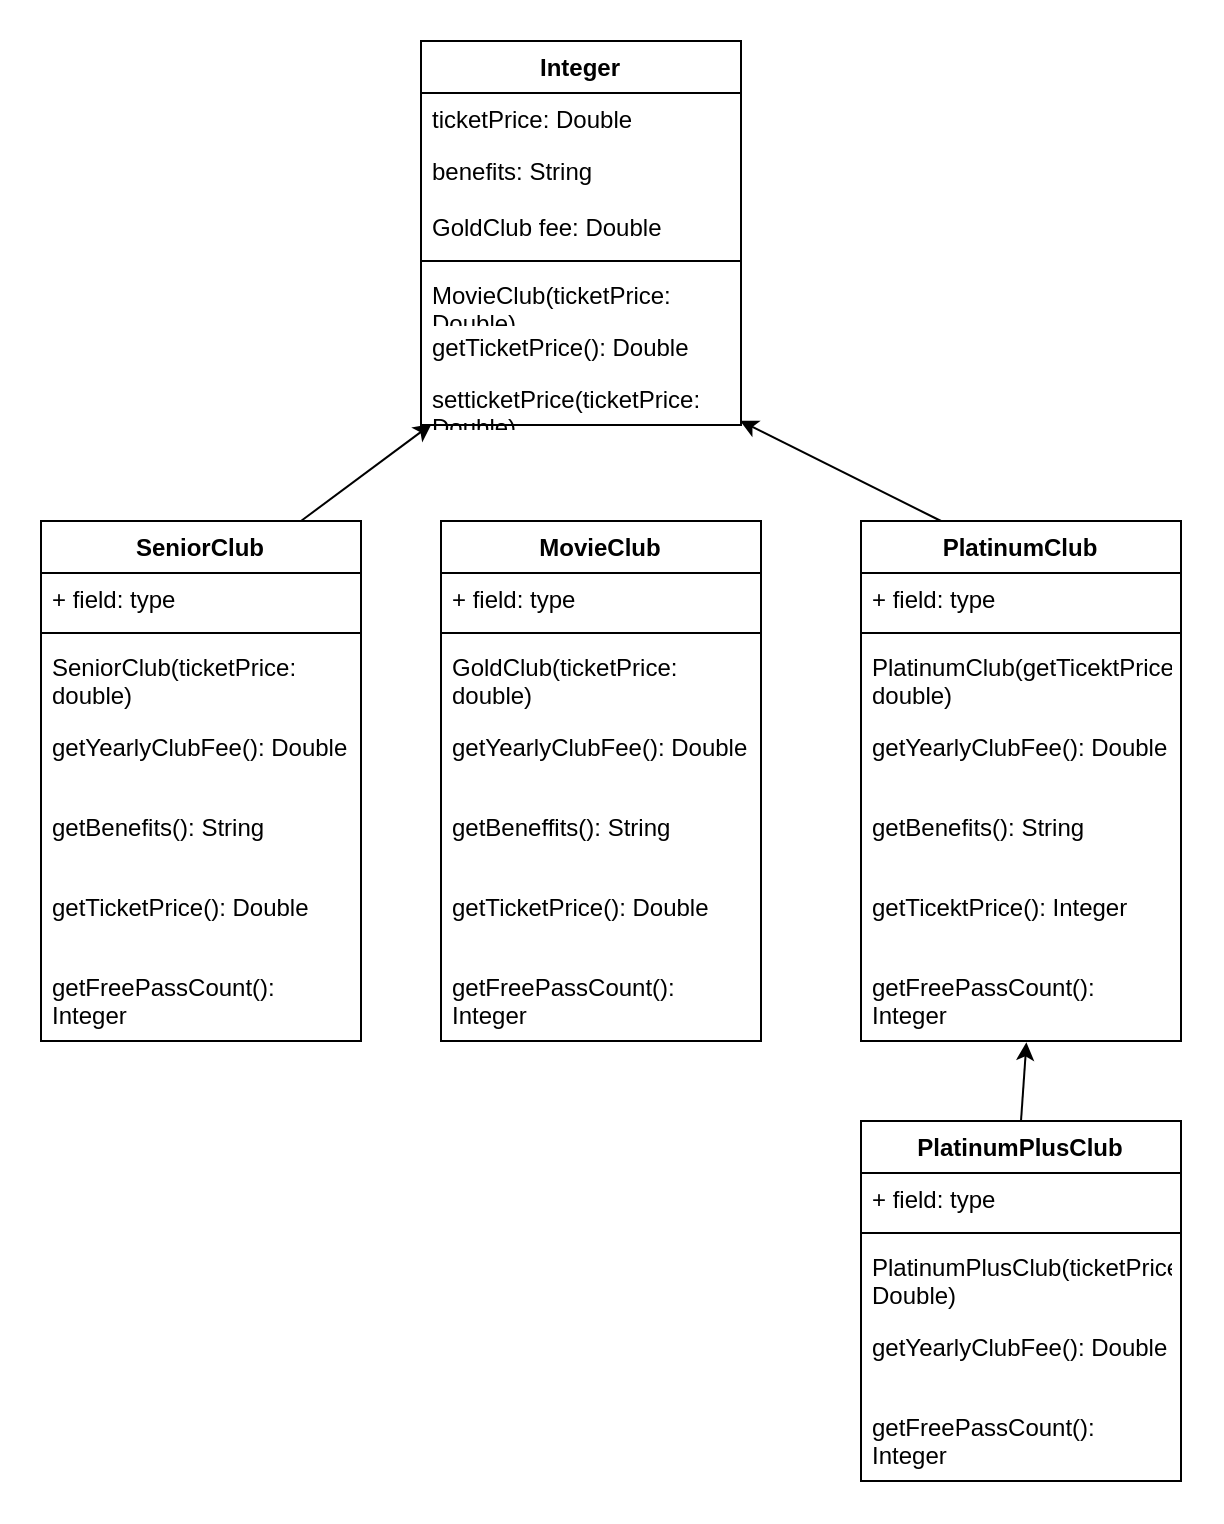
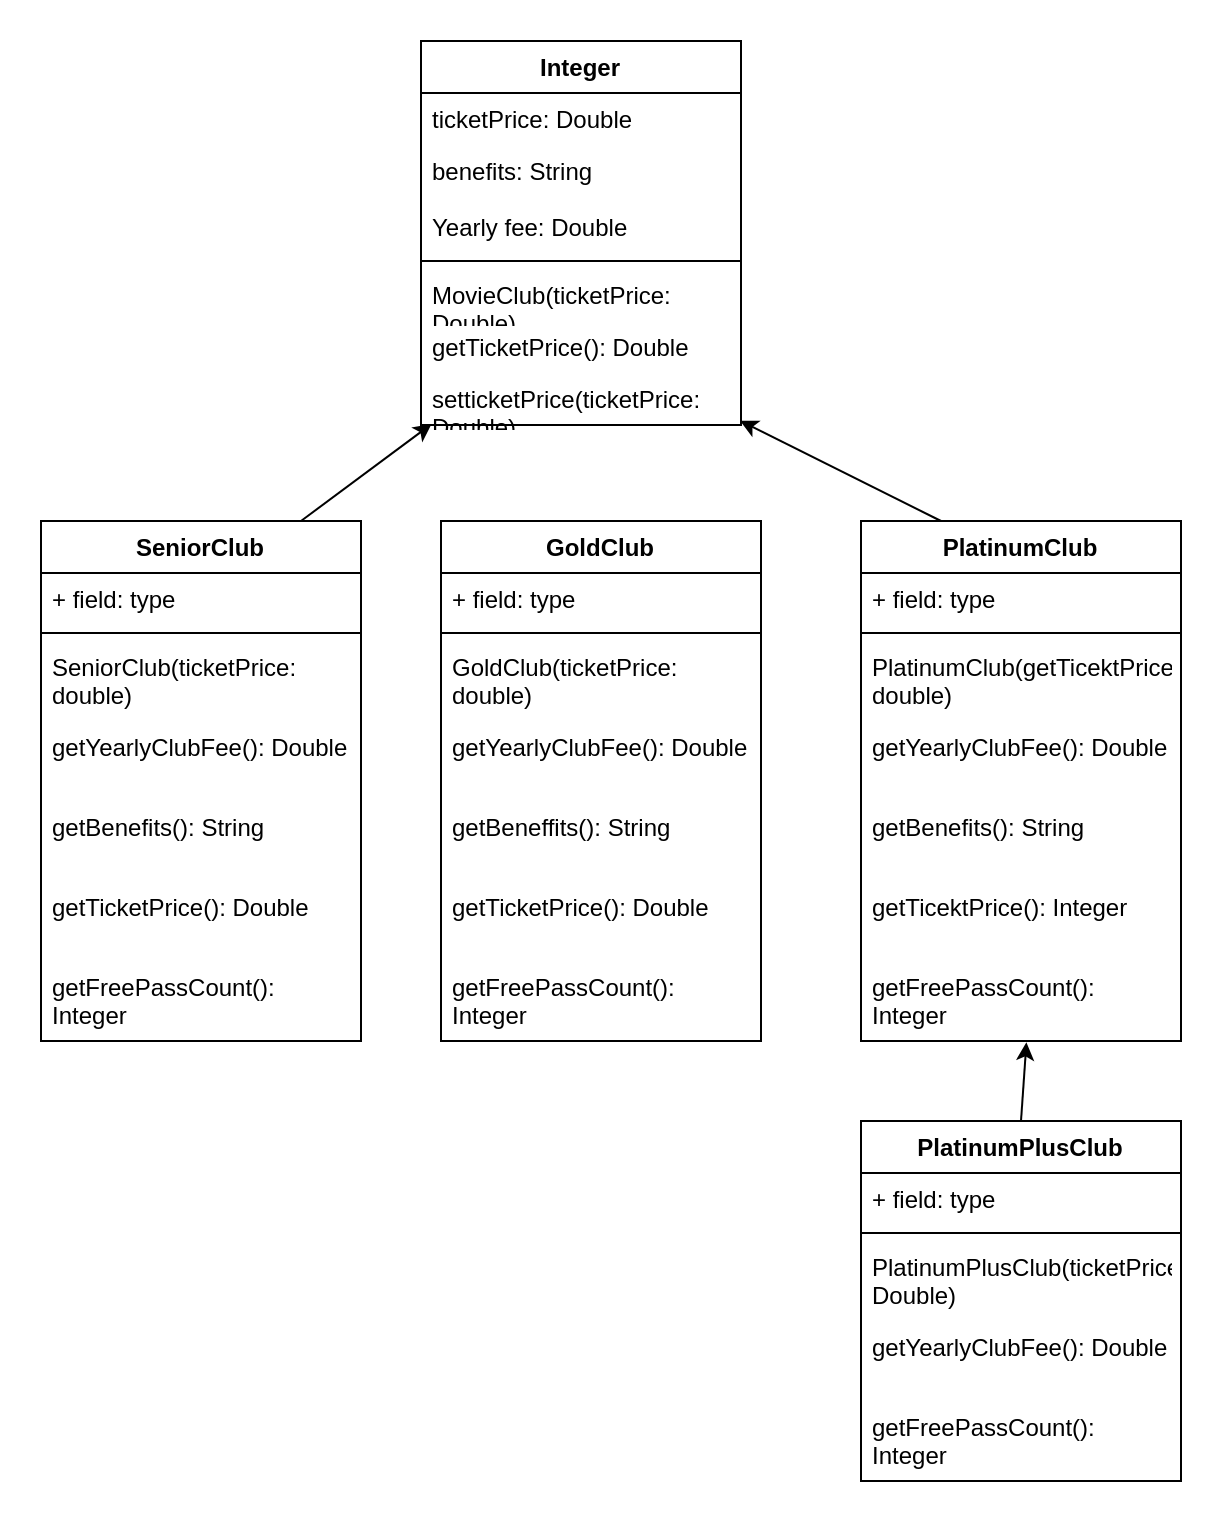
node "GoldClub fee: Double": label "GoldClub fee: Double" -> "Yearly fee: Double"
node "MovieClub": label "MovieClub" -> "GoldClub"
